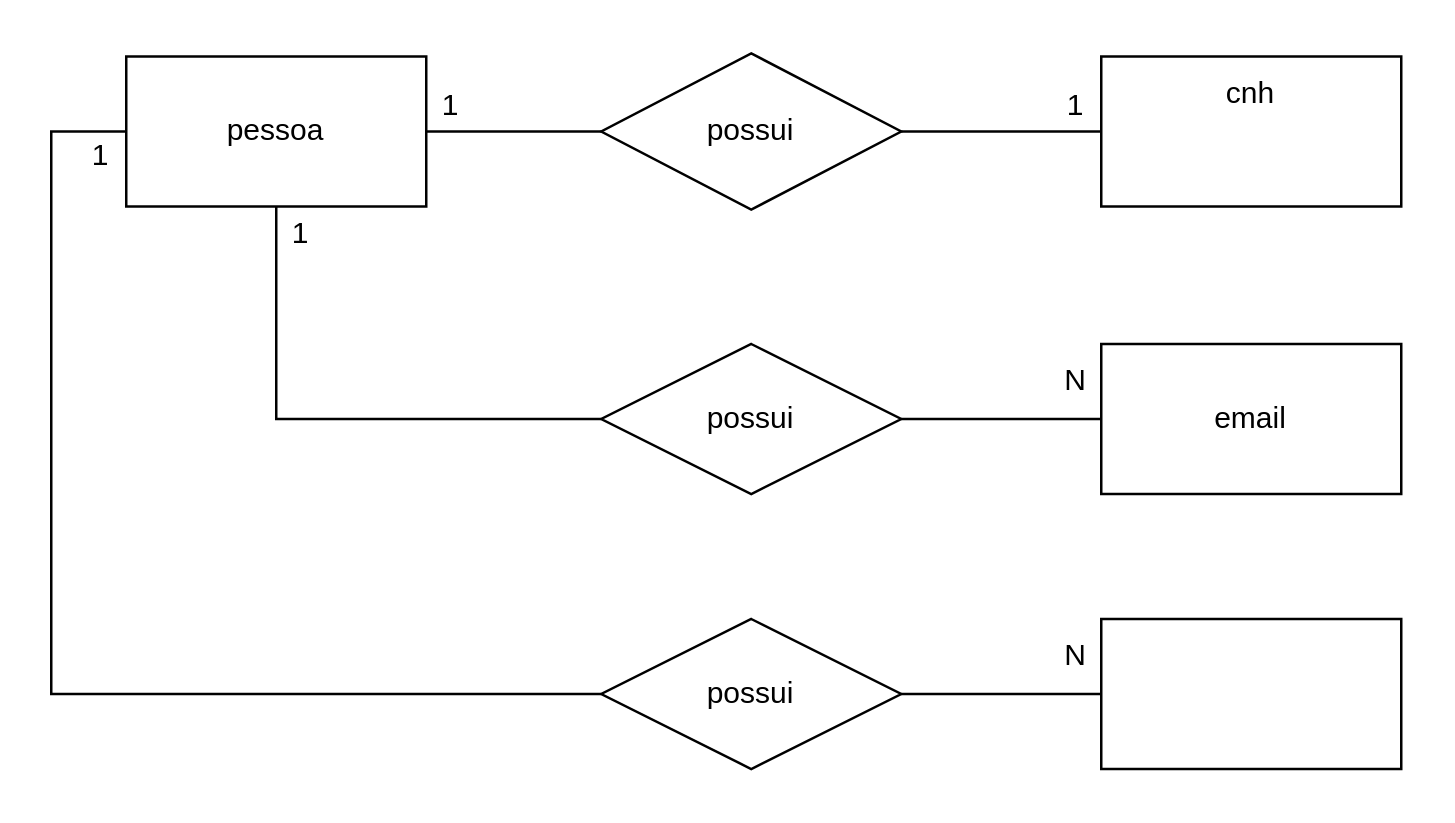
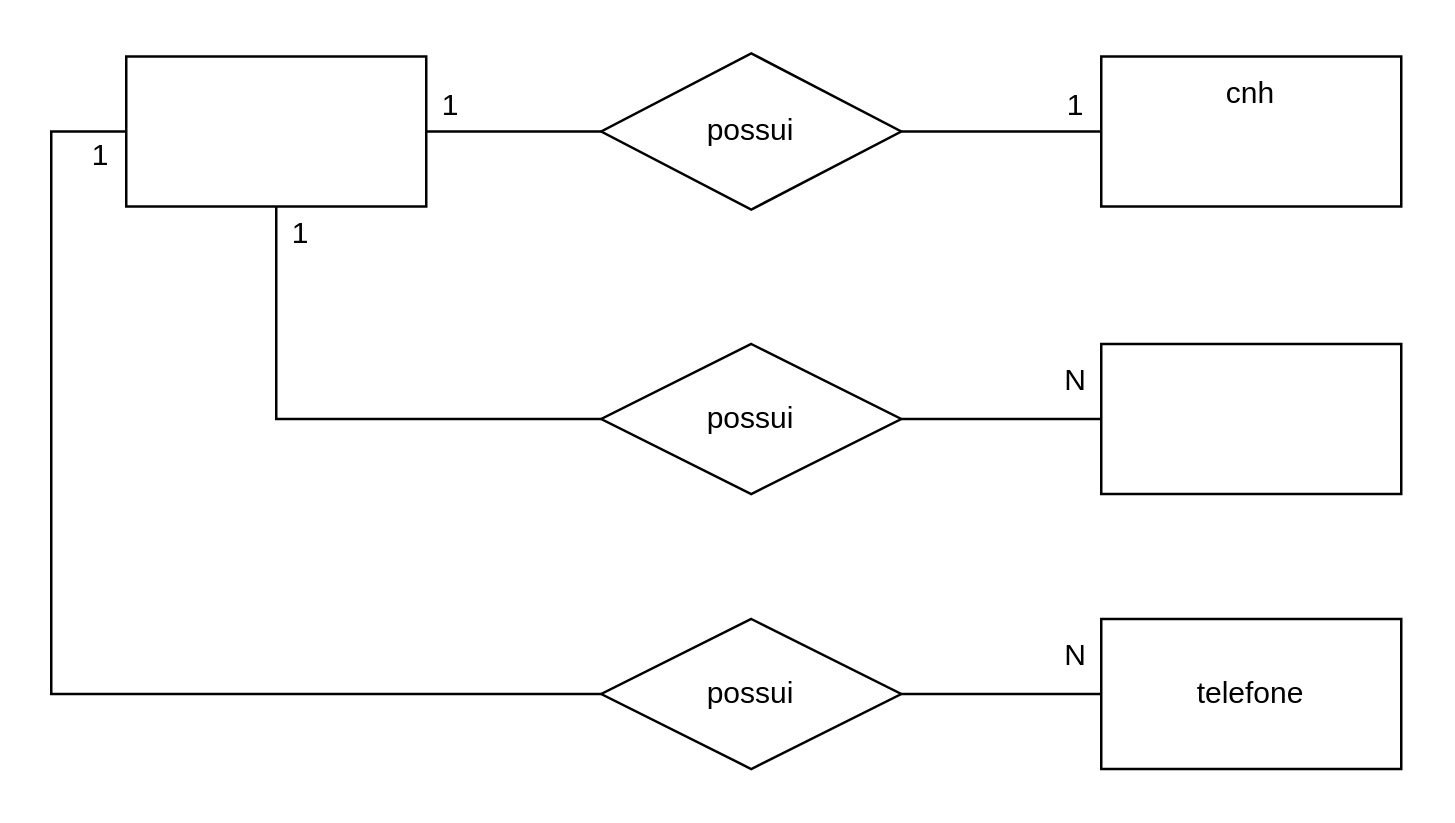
node "pessoa": removed
node "email": removed
node "telefone": added
